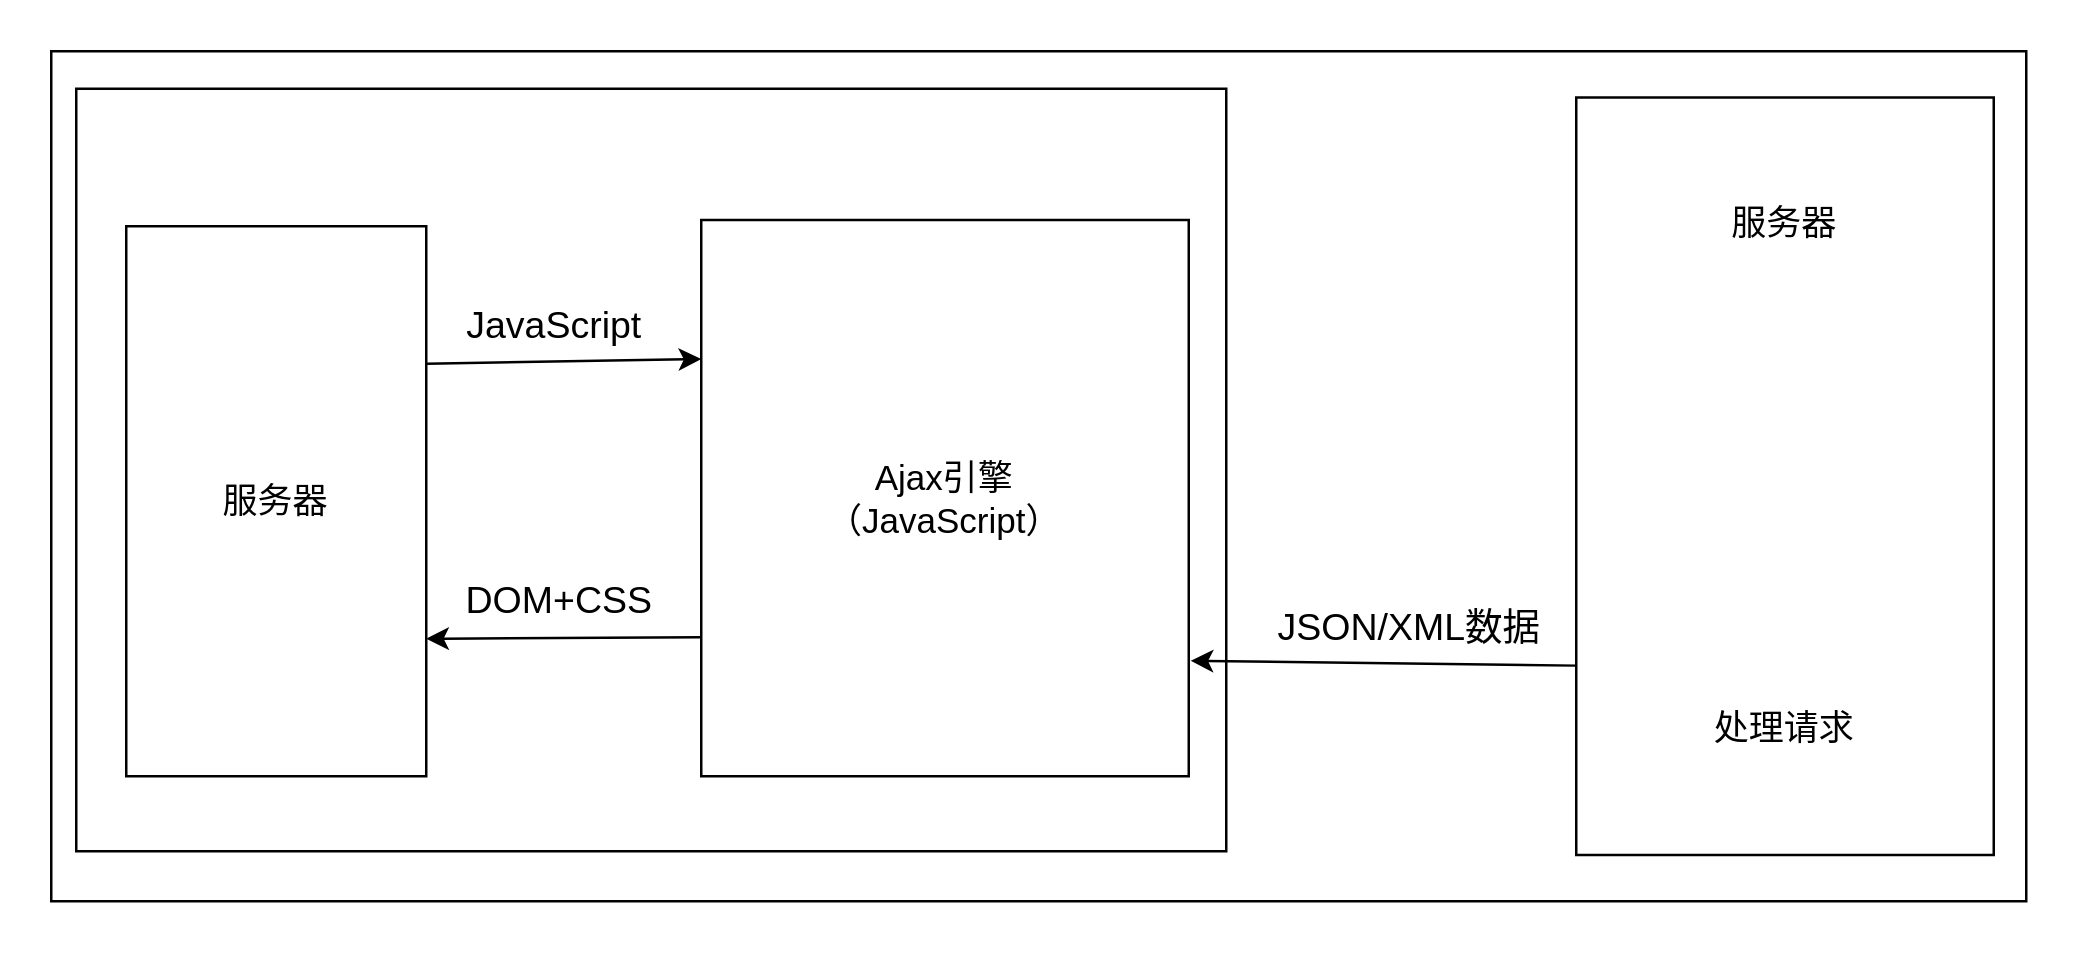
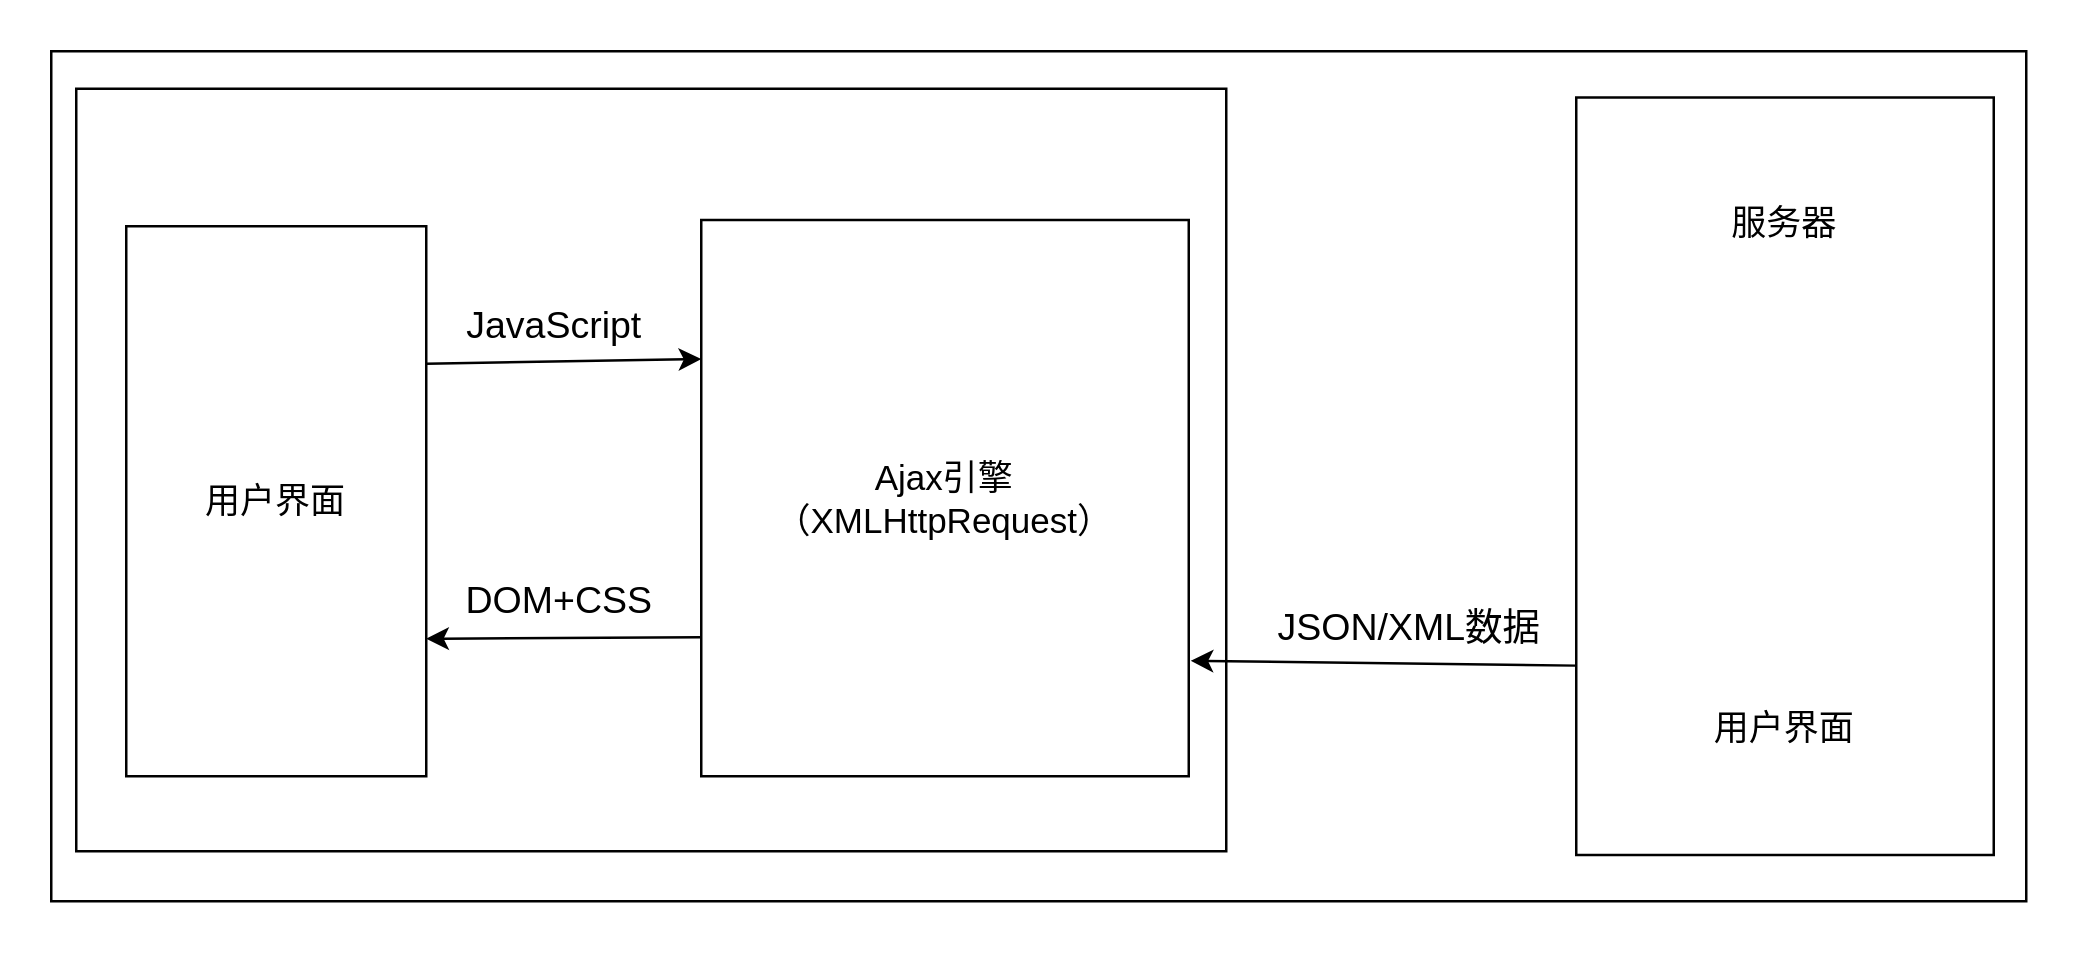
node "服务器 处理请求": label "服务器 处理请求" -> "服务器 用户界面"
node "Ajax引擎 （JavaScript）": label "Ajax引擎 （JavaScript）" -> "Ajax引擎 （XMLHttpRequest）"
node "服务器": label "服务器" -> "用户界面"
